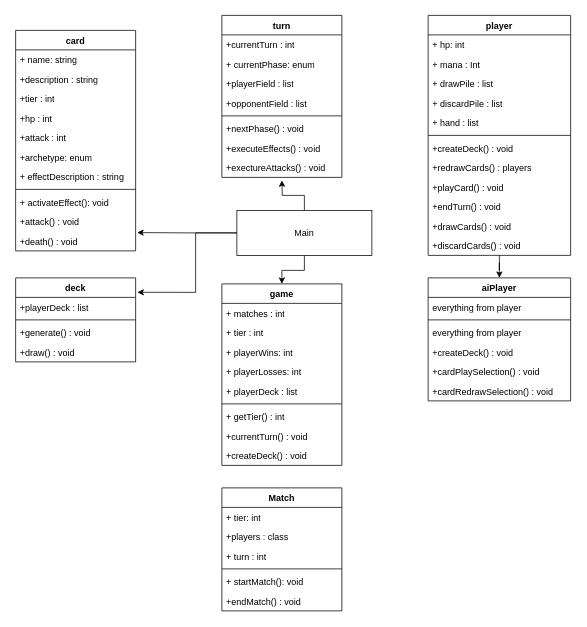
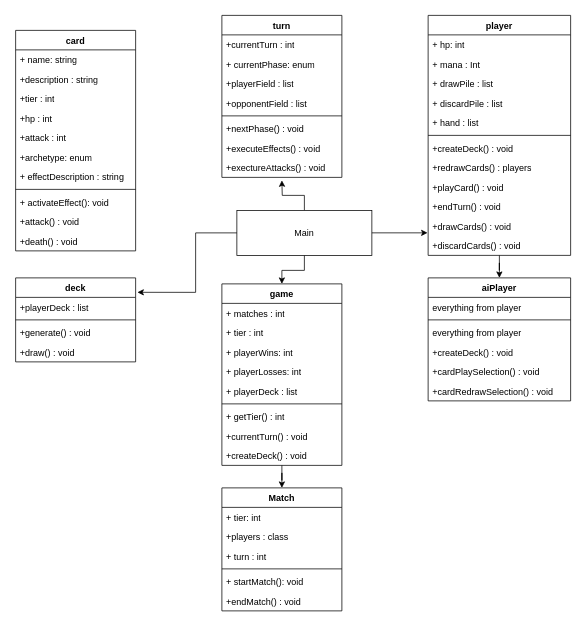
edge "Main" -> "+death() : void": removed
edge "Main" -> "+discardCards() : void": added
edge "game" -> "Match": added
